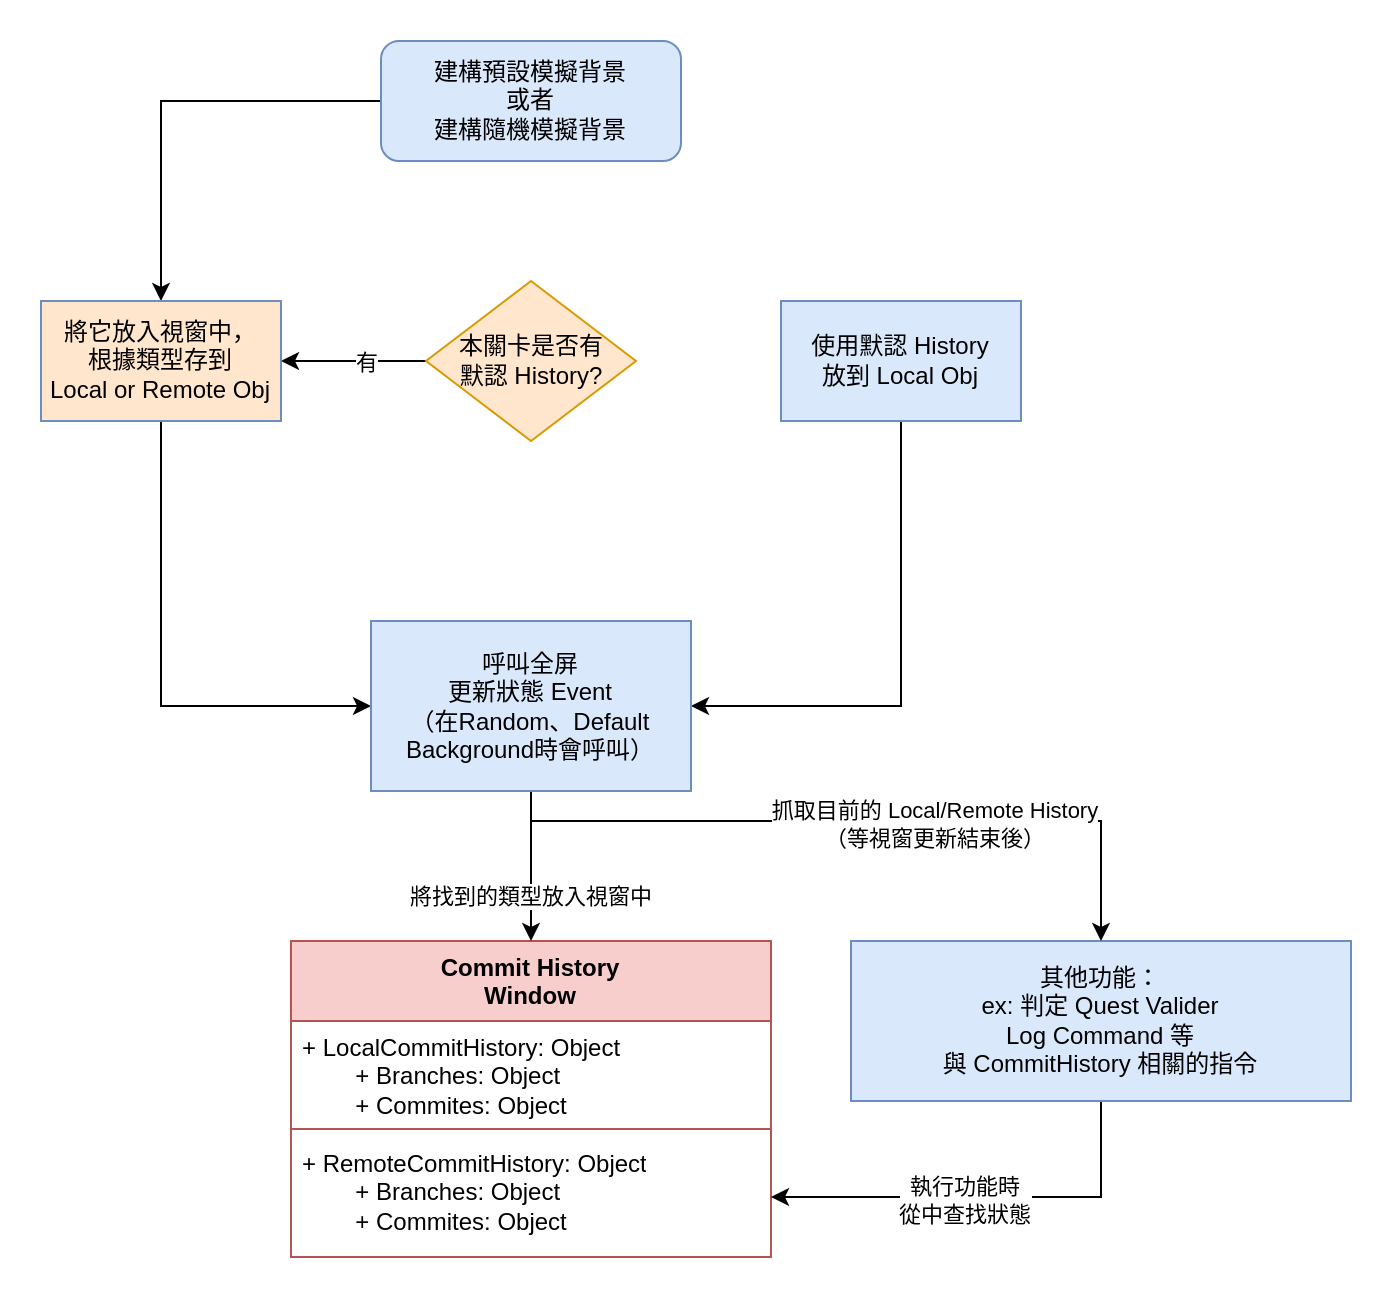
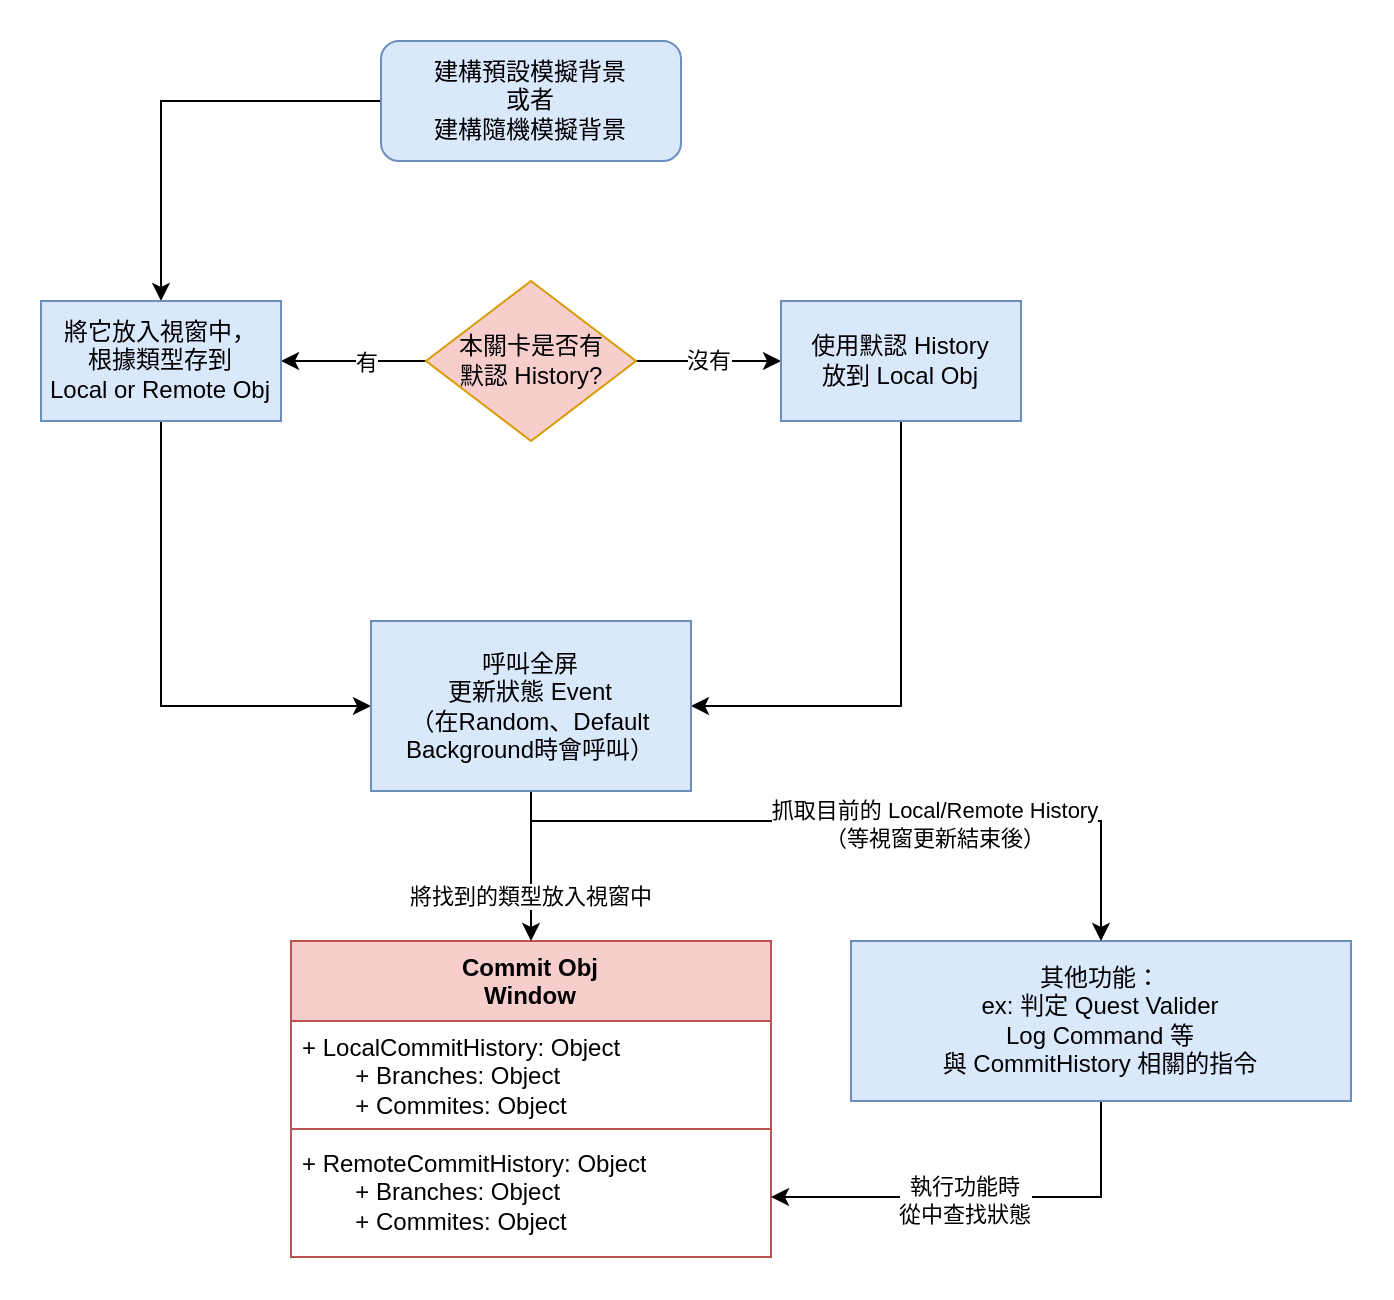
node "將它放入視窗中， 根據類型存到 Local or Remote Obj": fillcolor #ffe6cc -> #dae8fc
node "本關卡是否有 默認 History?": fillcolor #ffe6cc -> #f8cecc
edge "本關卡是否有 默認 History?" -> "使用默認 History 放到 Local Obj": added, label "沒有"
node "Commit HistoryWindow": label "Commit HistoryWindow" -> "Commit ObjWindow"
